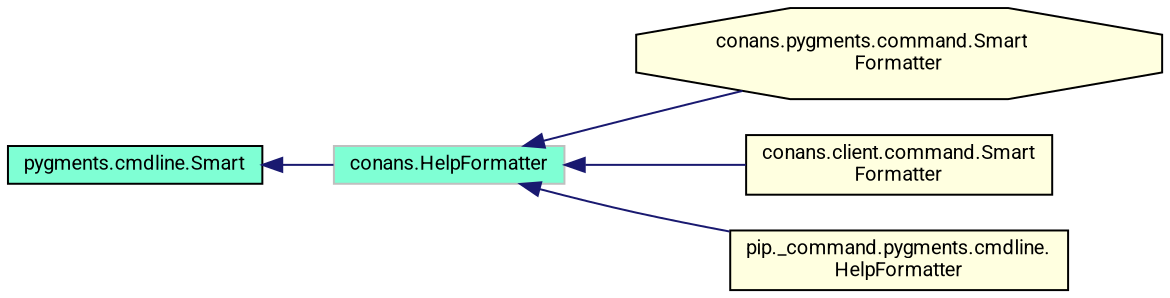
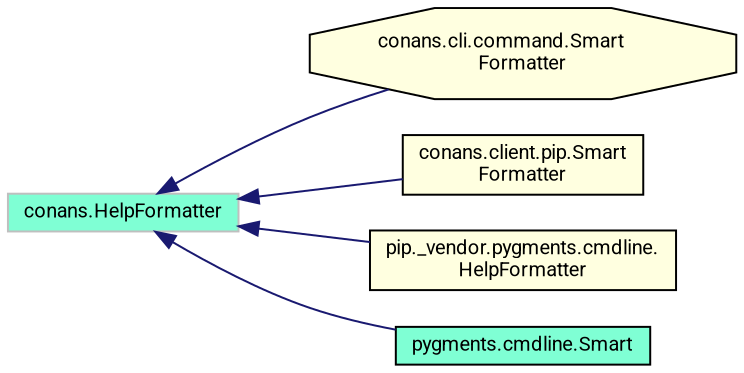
node "conans.pygments.command.Smart Formatter": label "conans.pygments.command.Smart Formatter" -> "conans.cli.command.Smart Formatter"
edge "conans.HelpFormatter" -> "pygments.cmdline.Smart": reversed
node "conans.client.command.Smart Formatter": label "conans.client.command.Smart Formatter" -> "conans.client.pip.Smart Formatter"
node "pip._command.pygments.cmdline. HelpFormatter": label "pip._command.pygments.cmdline. HelpFormatter" -> "pip._vendor.pygments.cmdline. HelpFormatter"
